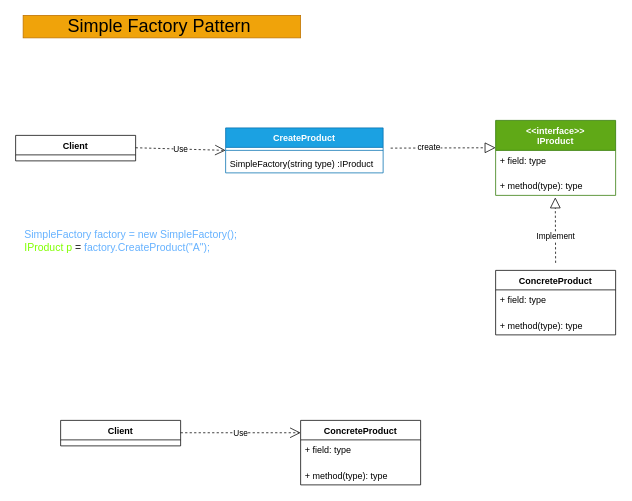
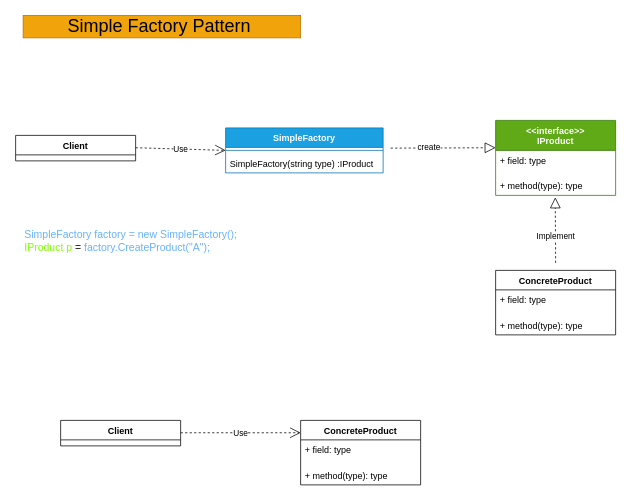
node "CreateProduct": label "CreateProduct" -> "SimpleFactory"
